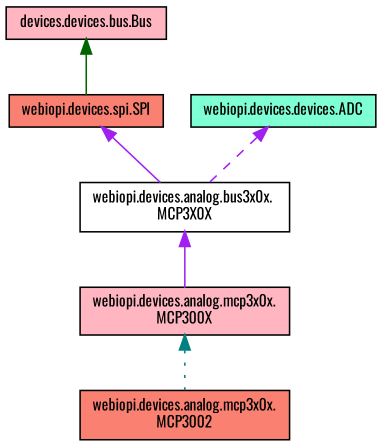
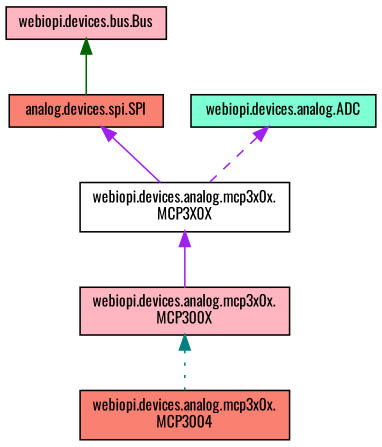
node "devices.devices.bus.Bus": label "devices.devices.bus.Bus" -> "webiopi.devices.bus.Bus"
node "webiopi.devices.spi.SPI": label "webiopi.devices.spi.SPI" -> "analog.devices.spi.SPI"
node "webiopi.devices.devices.ADC": label "webiopi.devices.devices.ADC" -> "webiopi.devices.analog.ADC"
node "webiopi.devices.analog.bus3x0x. MCP3X0X": label "webiopi.devices.analog.bus3x0x. MCP3X0X" -> "webiopi.devices.analog.mcp3x0x. MCP3X0X"
node "webiopi.devices.analog.mcp3x0x. MCP3002": label "webiopi.devices.analog.mcp3x0x. MCP3002" -> "webiopi.devices.analog.mcp3x0x. MCP3004"
